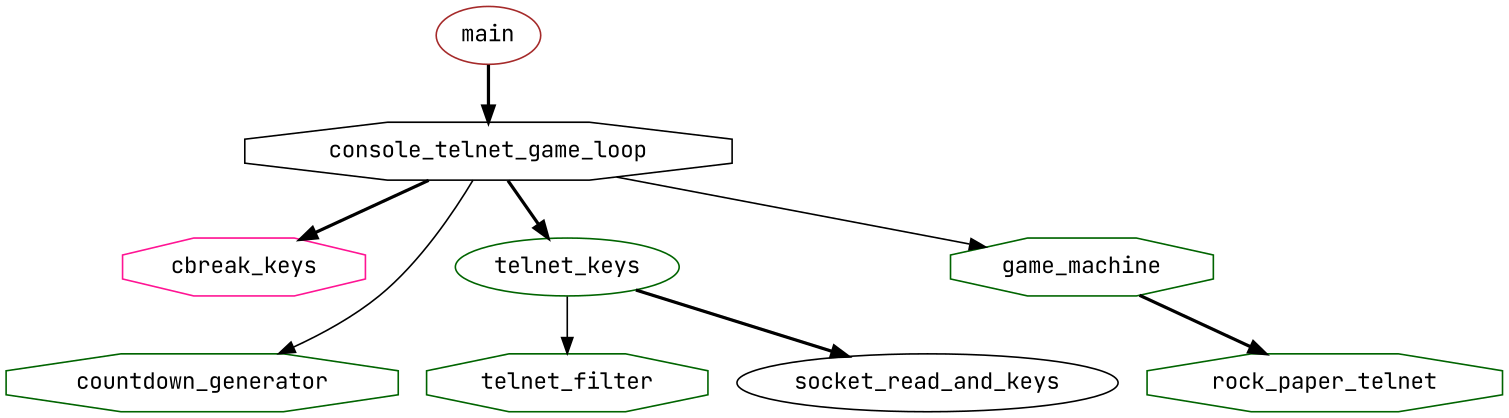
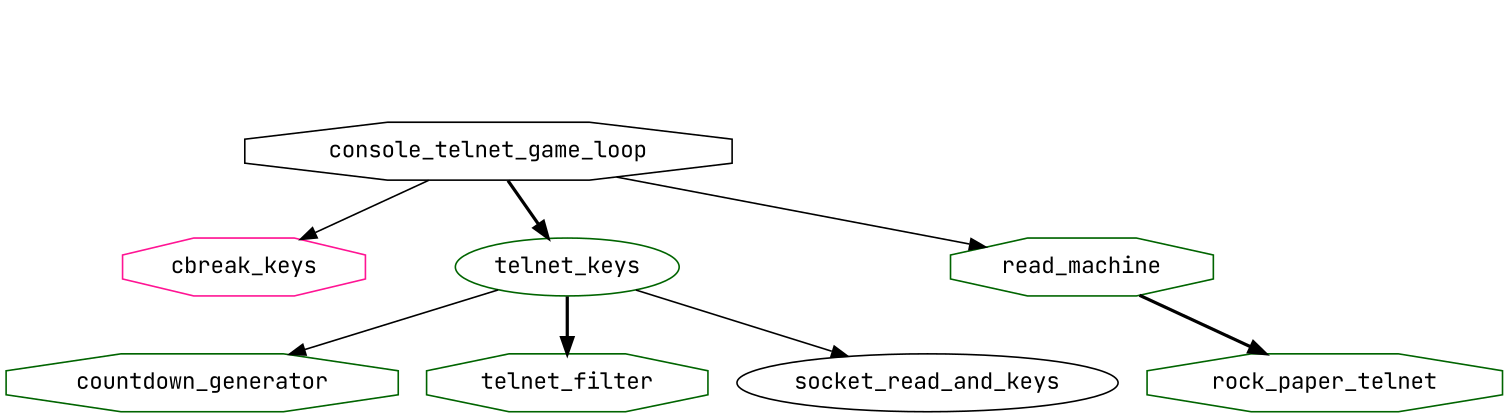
node "main": removed
edge "console_telnet_game_loop" -> "cbreak_keys": style bold -> solid
node "game_machine": label "game_machine" -> "read_machine"
edge "console_telnet_game_loop" -> "countdown_generator": now "telnet_keys" -> "countdown_generator"
edge "telnet_keys" -> "telnet_filter": style solid -> bold
edge "telnet_keys" -> "socket_read_and_keys": style bold -> solid
